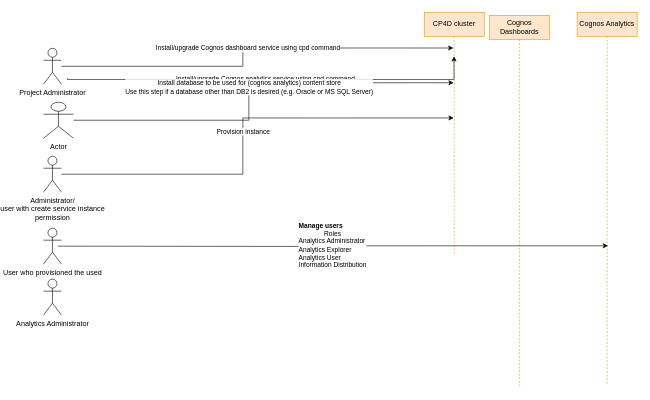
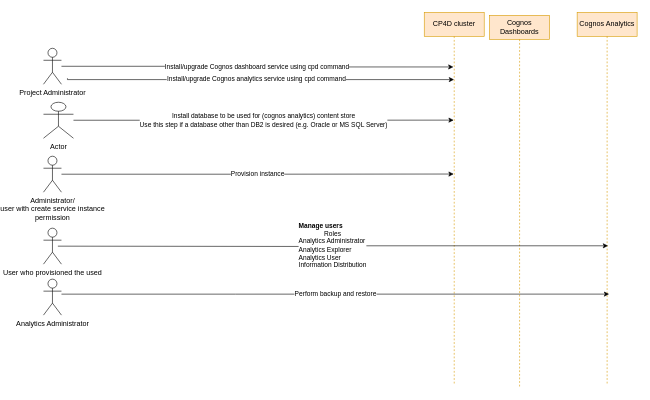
node "CP4D cluster": size 60x243 -> 60x372
edge "Analytics Administrator" -> "Cognos Analytics": added, label "Perform backup and restore"
